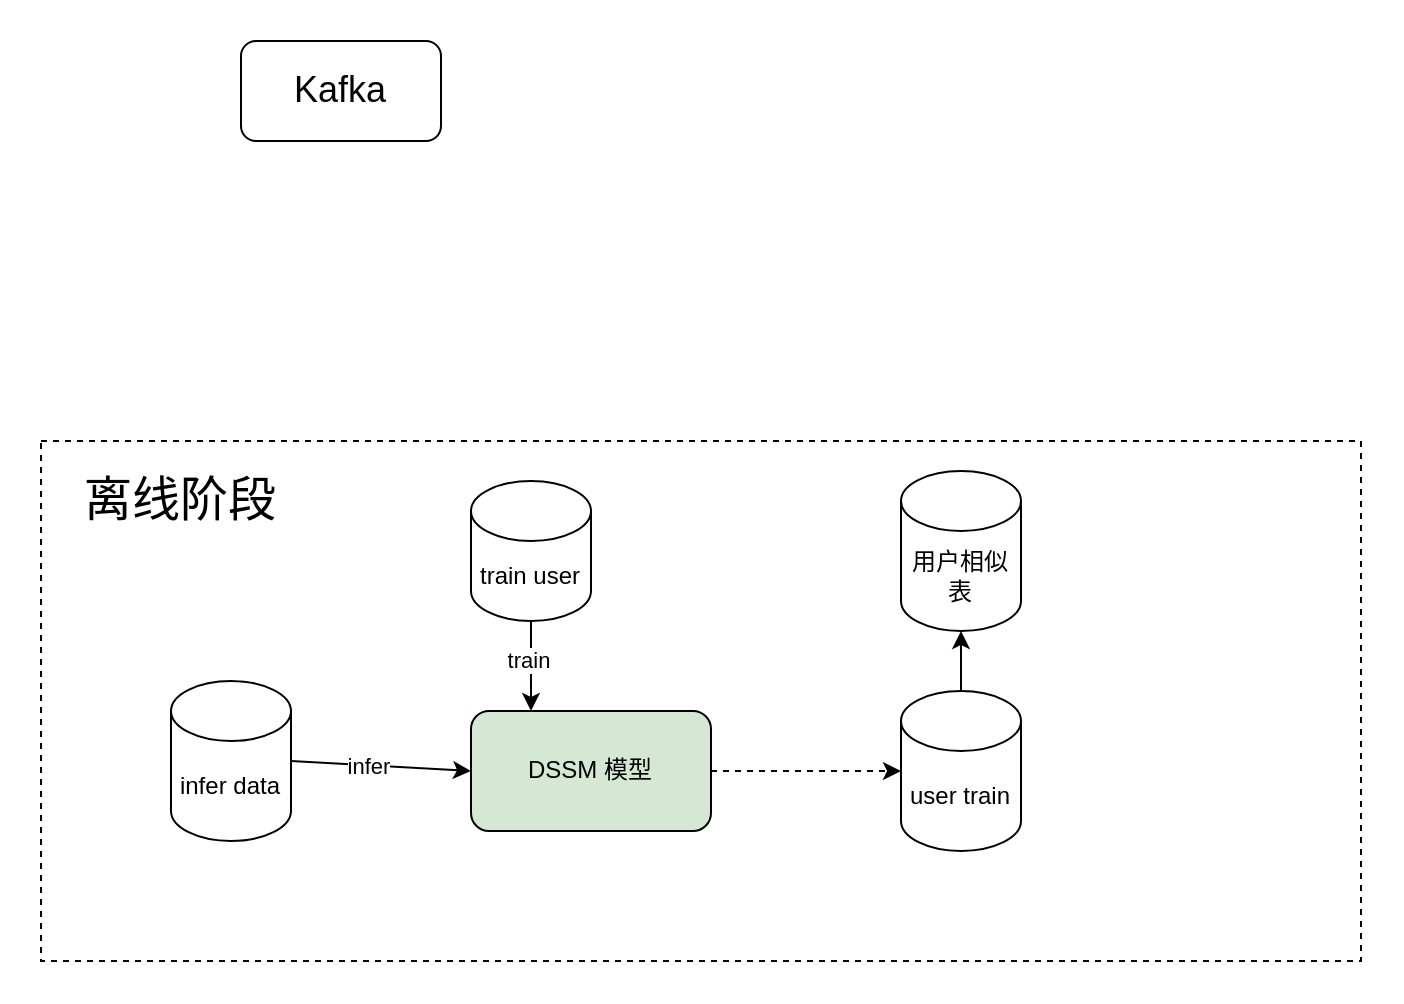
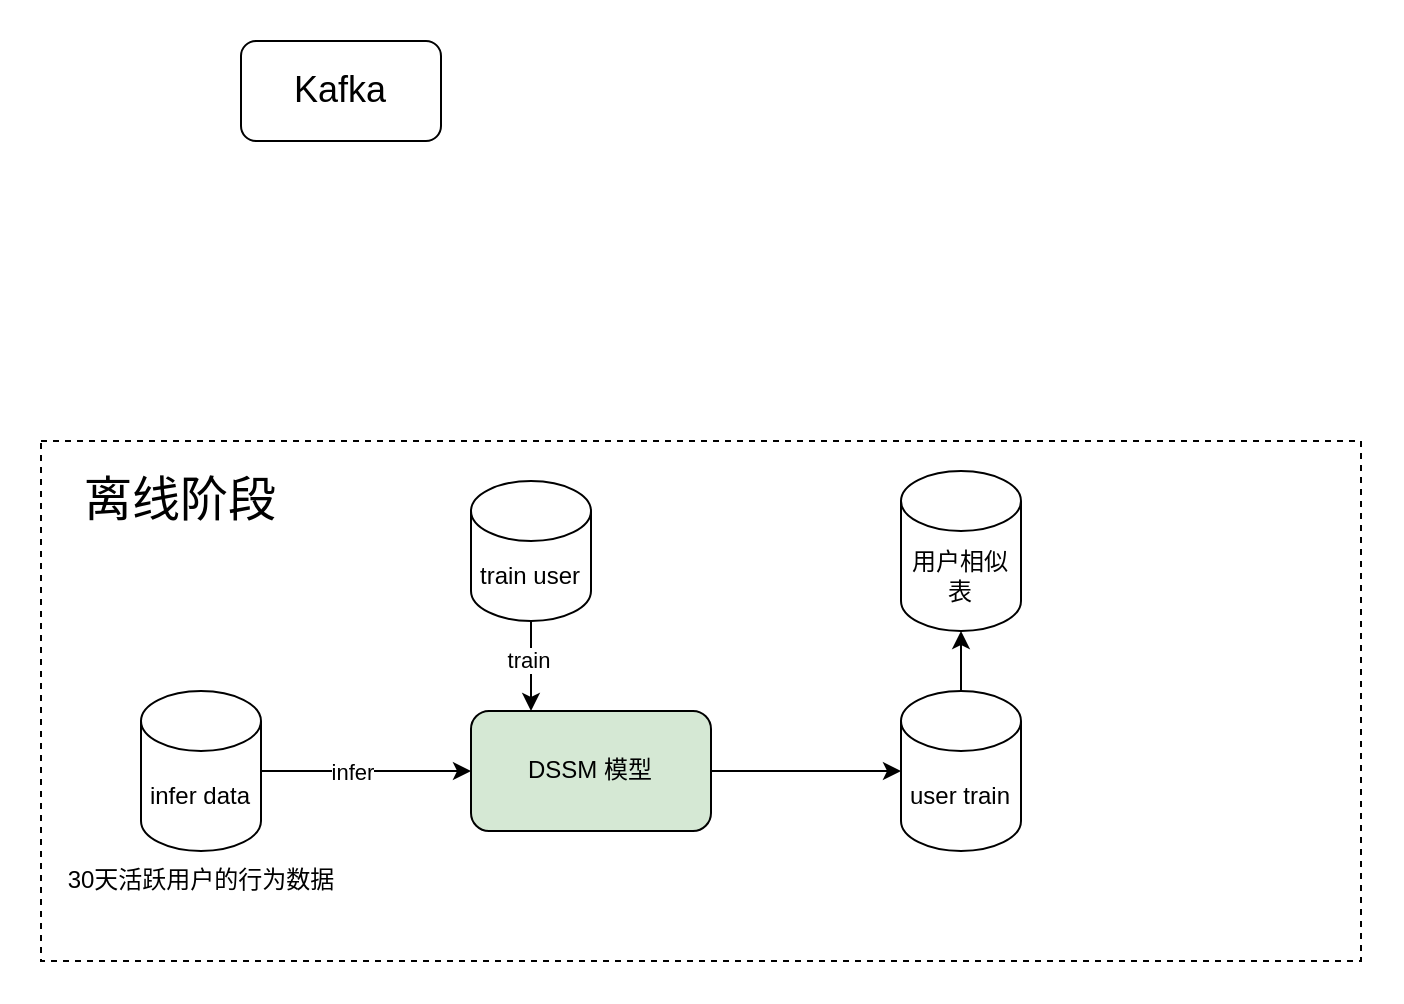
node "infer data": moved (231, 761) -> (201, 771)
edge "DSSM 模型" -> "user train": style dashed -> solid
node "30天活跃用户的行为数据": added
